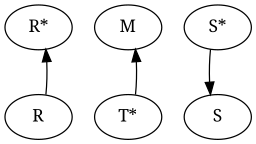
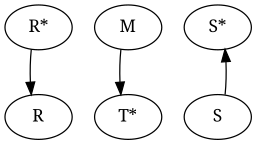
edge "S*" -> "S": reversed
edge "R" -> "R*": reversed
edge "T*" -> "M": reversed
